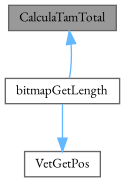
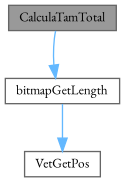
edge "bitmapGetLength" -> "CalculaTamTotal": reversed
